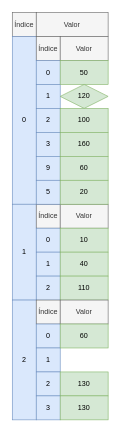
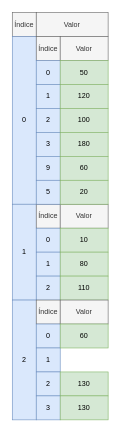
node "120": shape diamond -> rectangle
node "160": label "160" -> "180"
node "40": label "40" -> "80"
